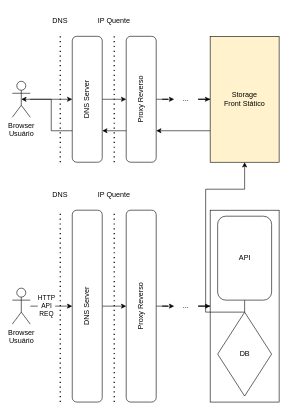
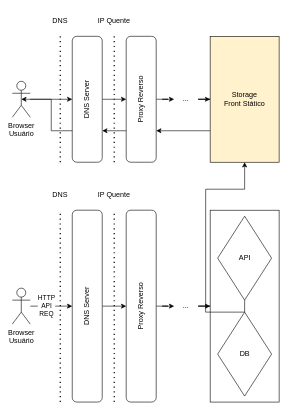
node "API": shape rounded rectangle -> diamond
